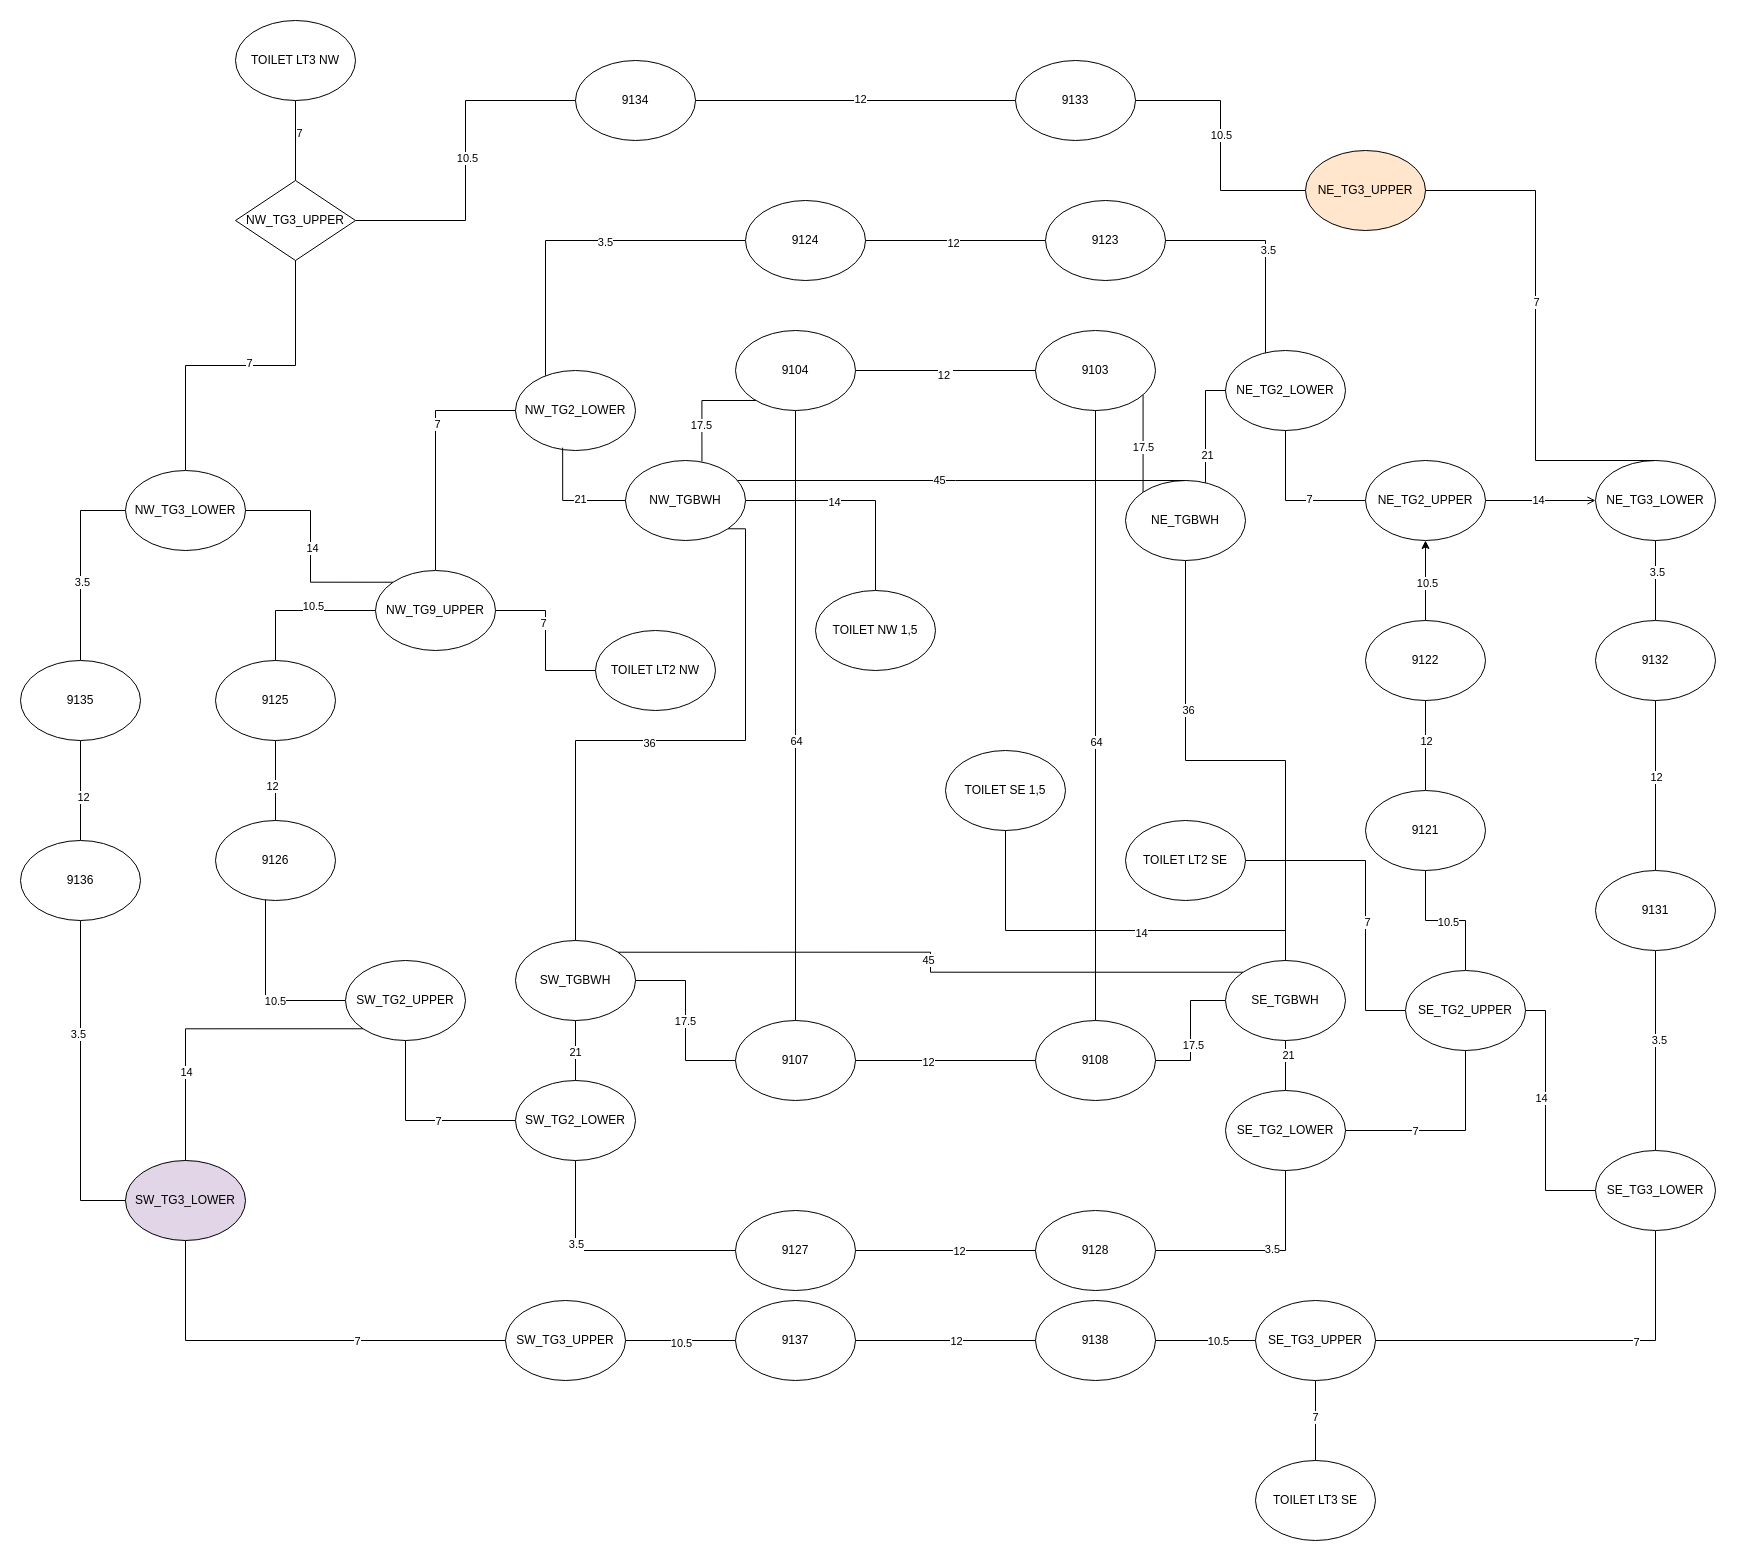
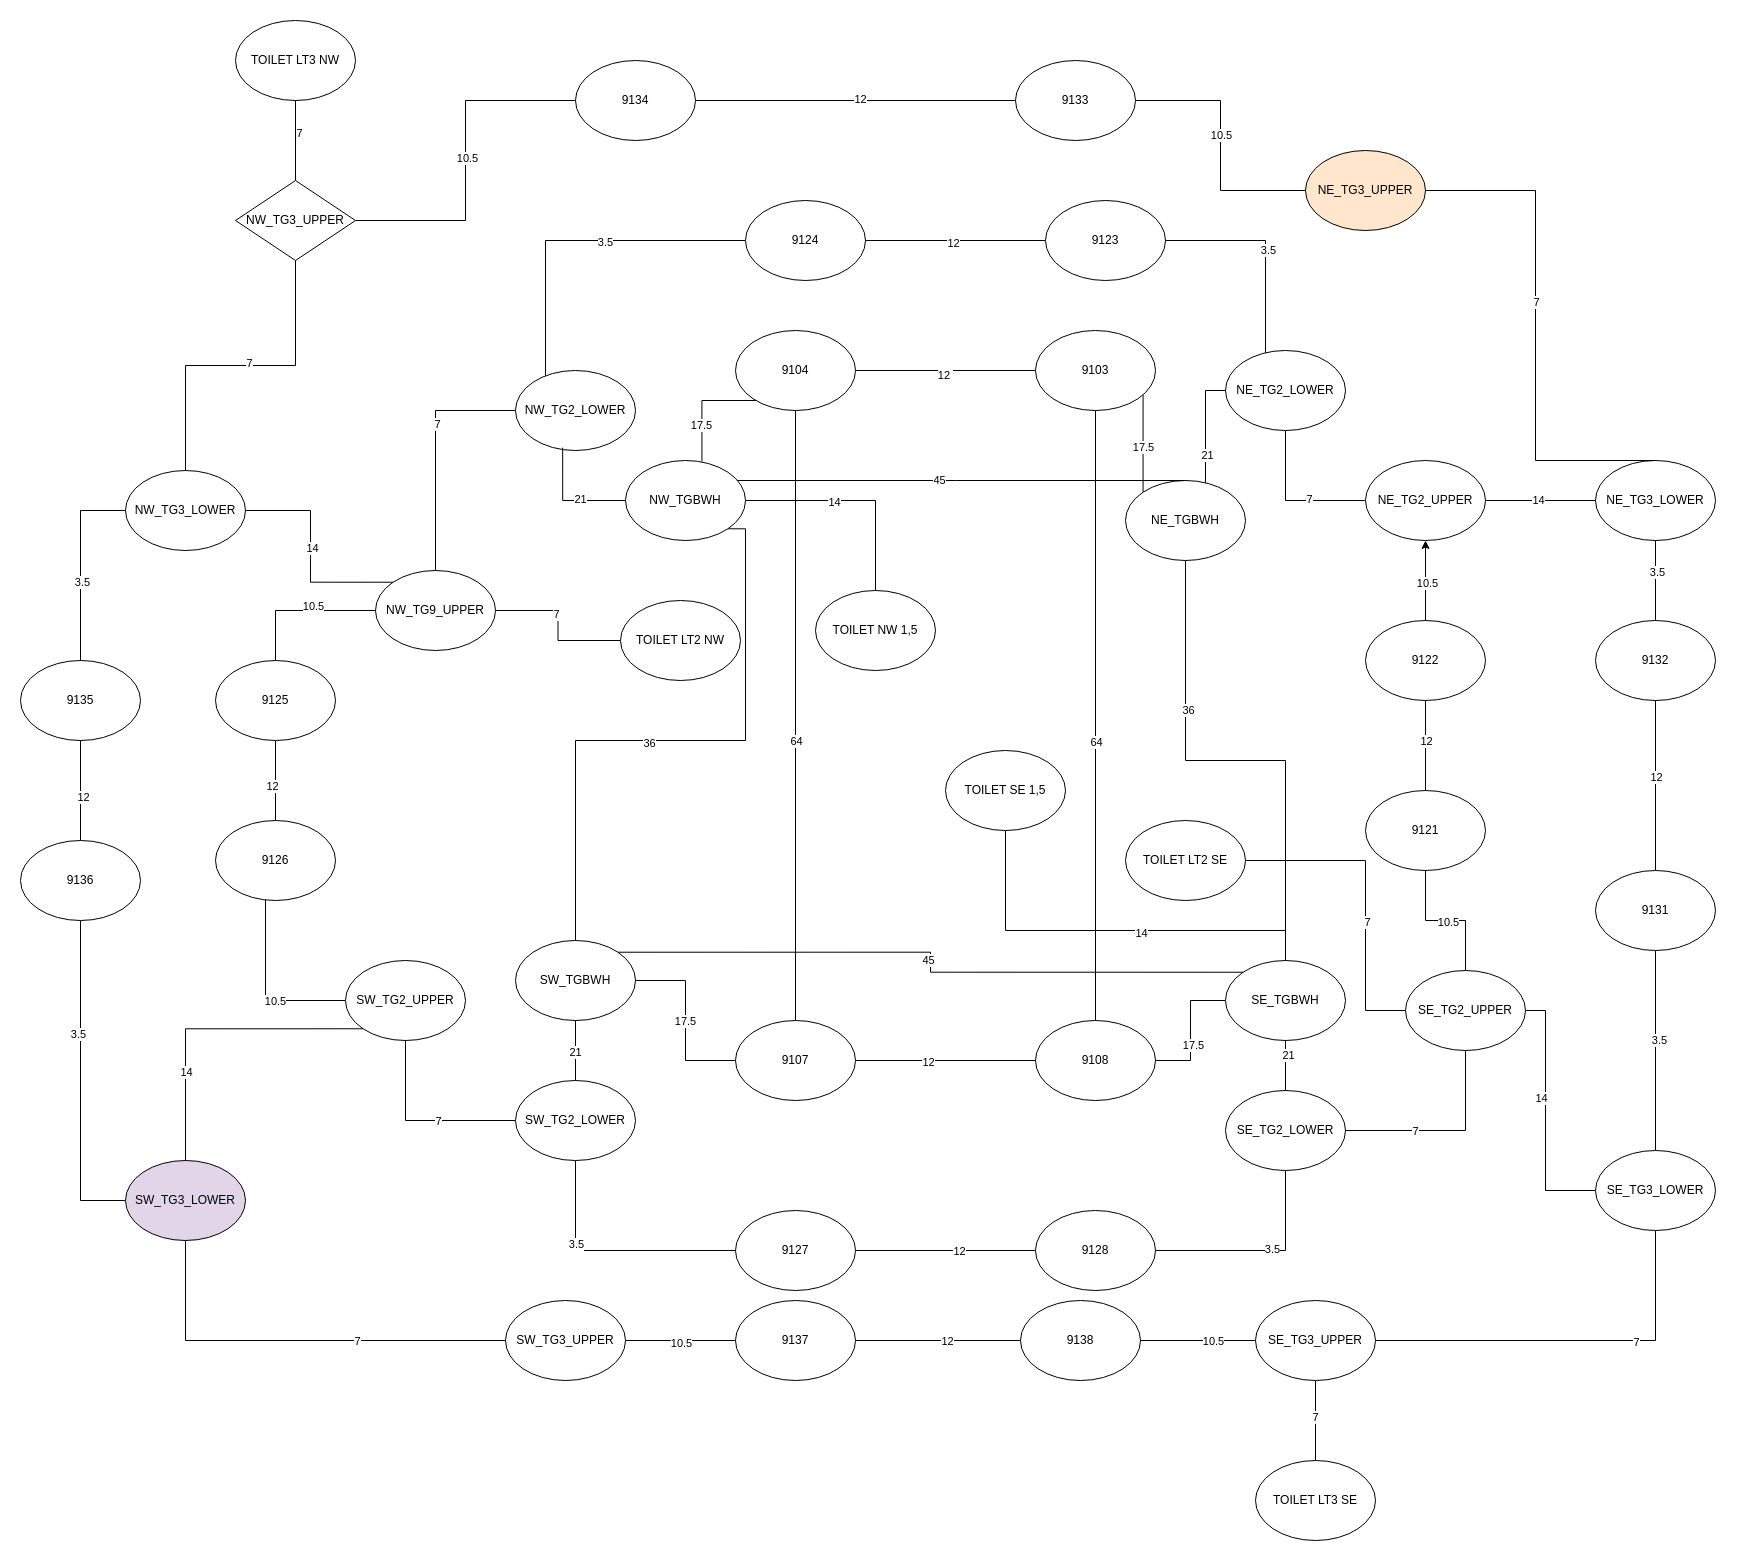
edge "NE_TG2_UPPER" -> "NE_TG3_LOWER": arrowhead open -> none
node "TOILET LT2 NW": moved (656, 671) -> (681, 641)
node "9138": moved (1096, 1341) -> (1081, 1341)
